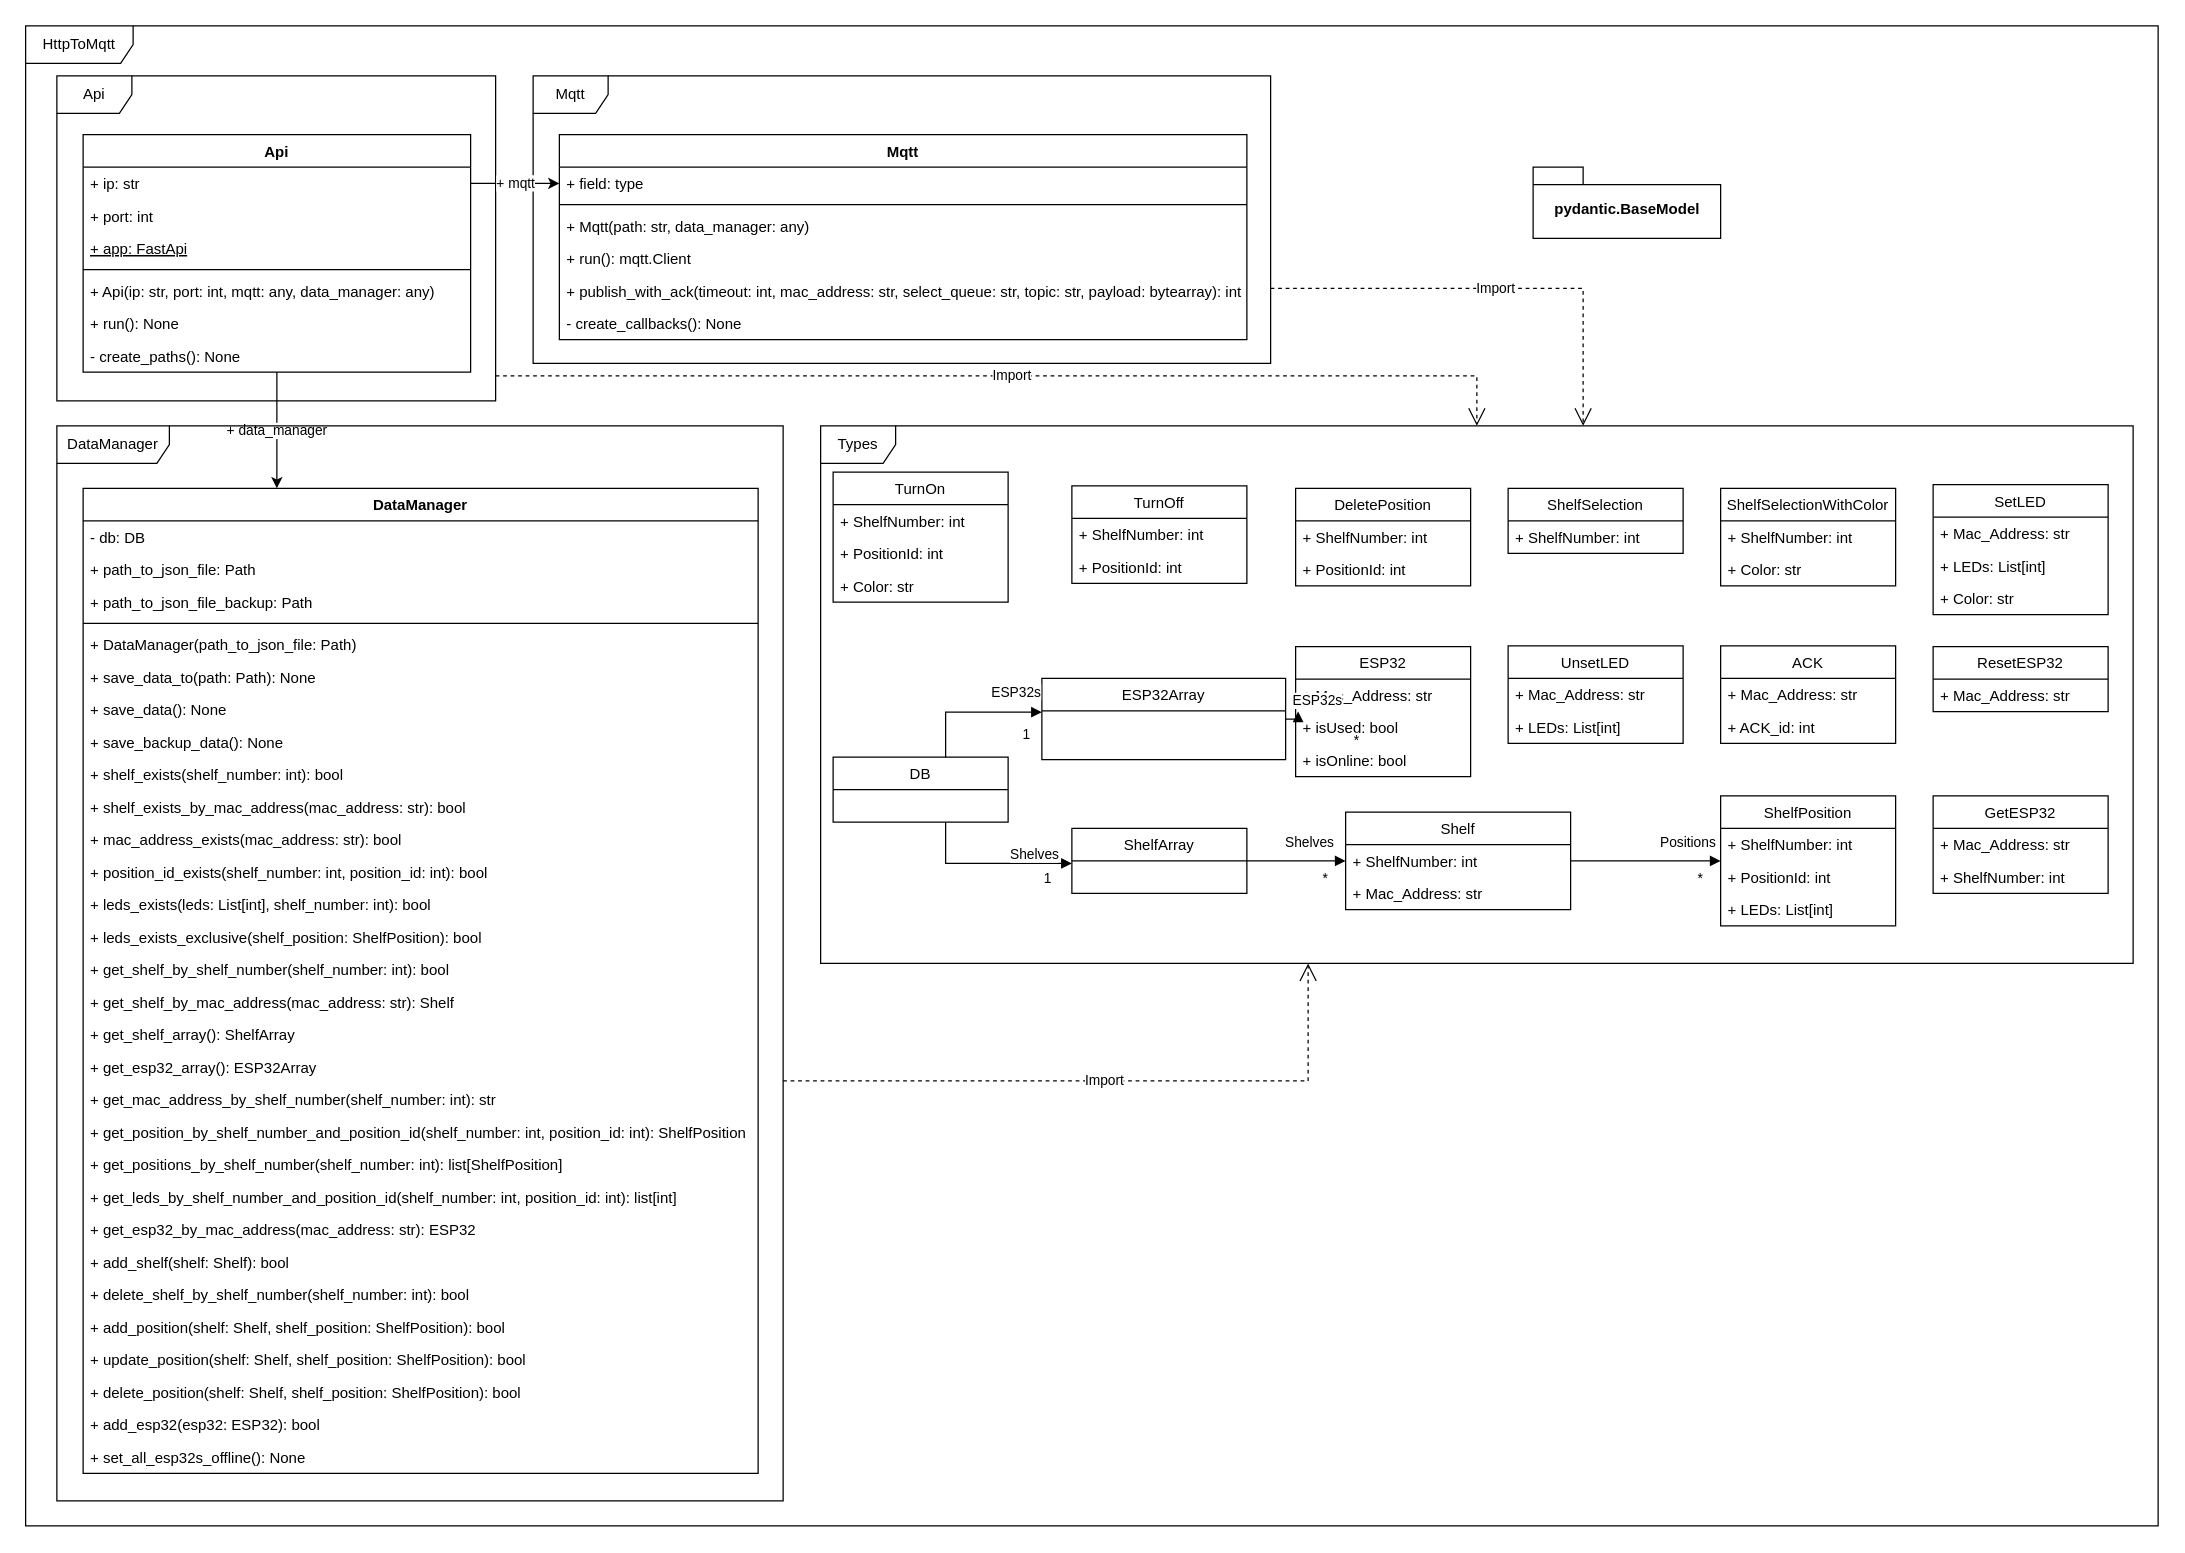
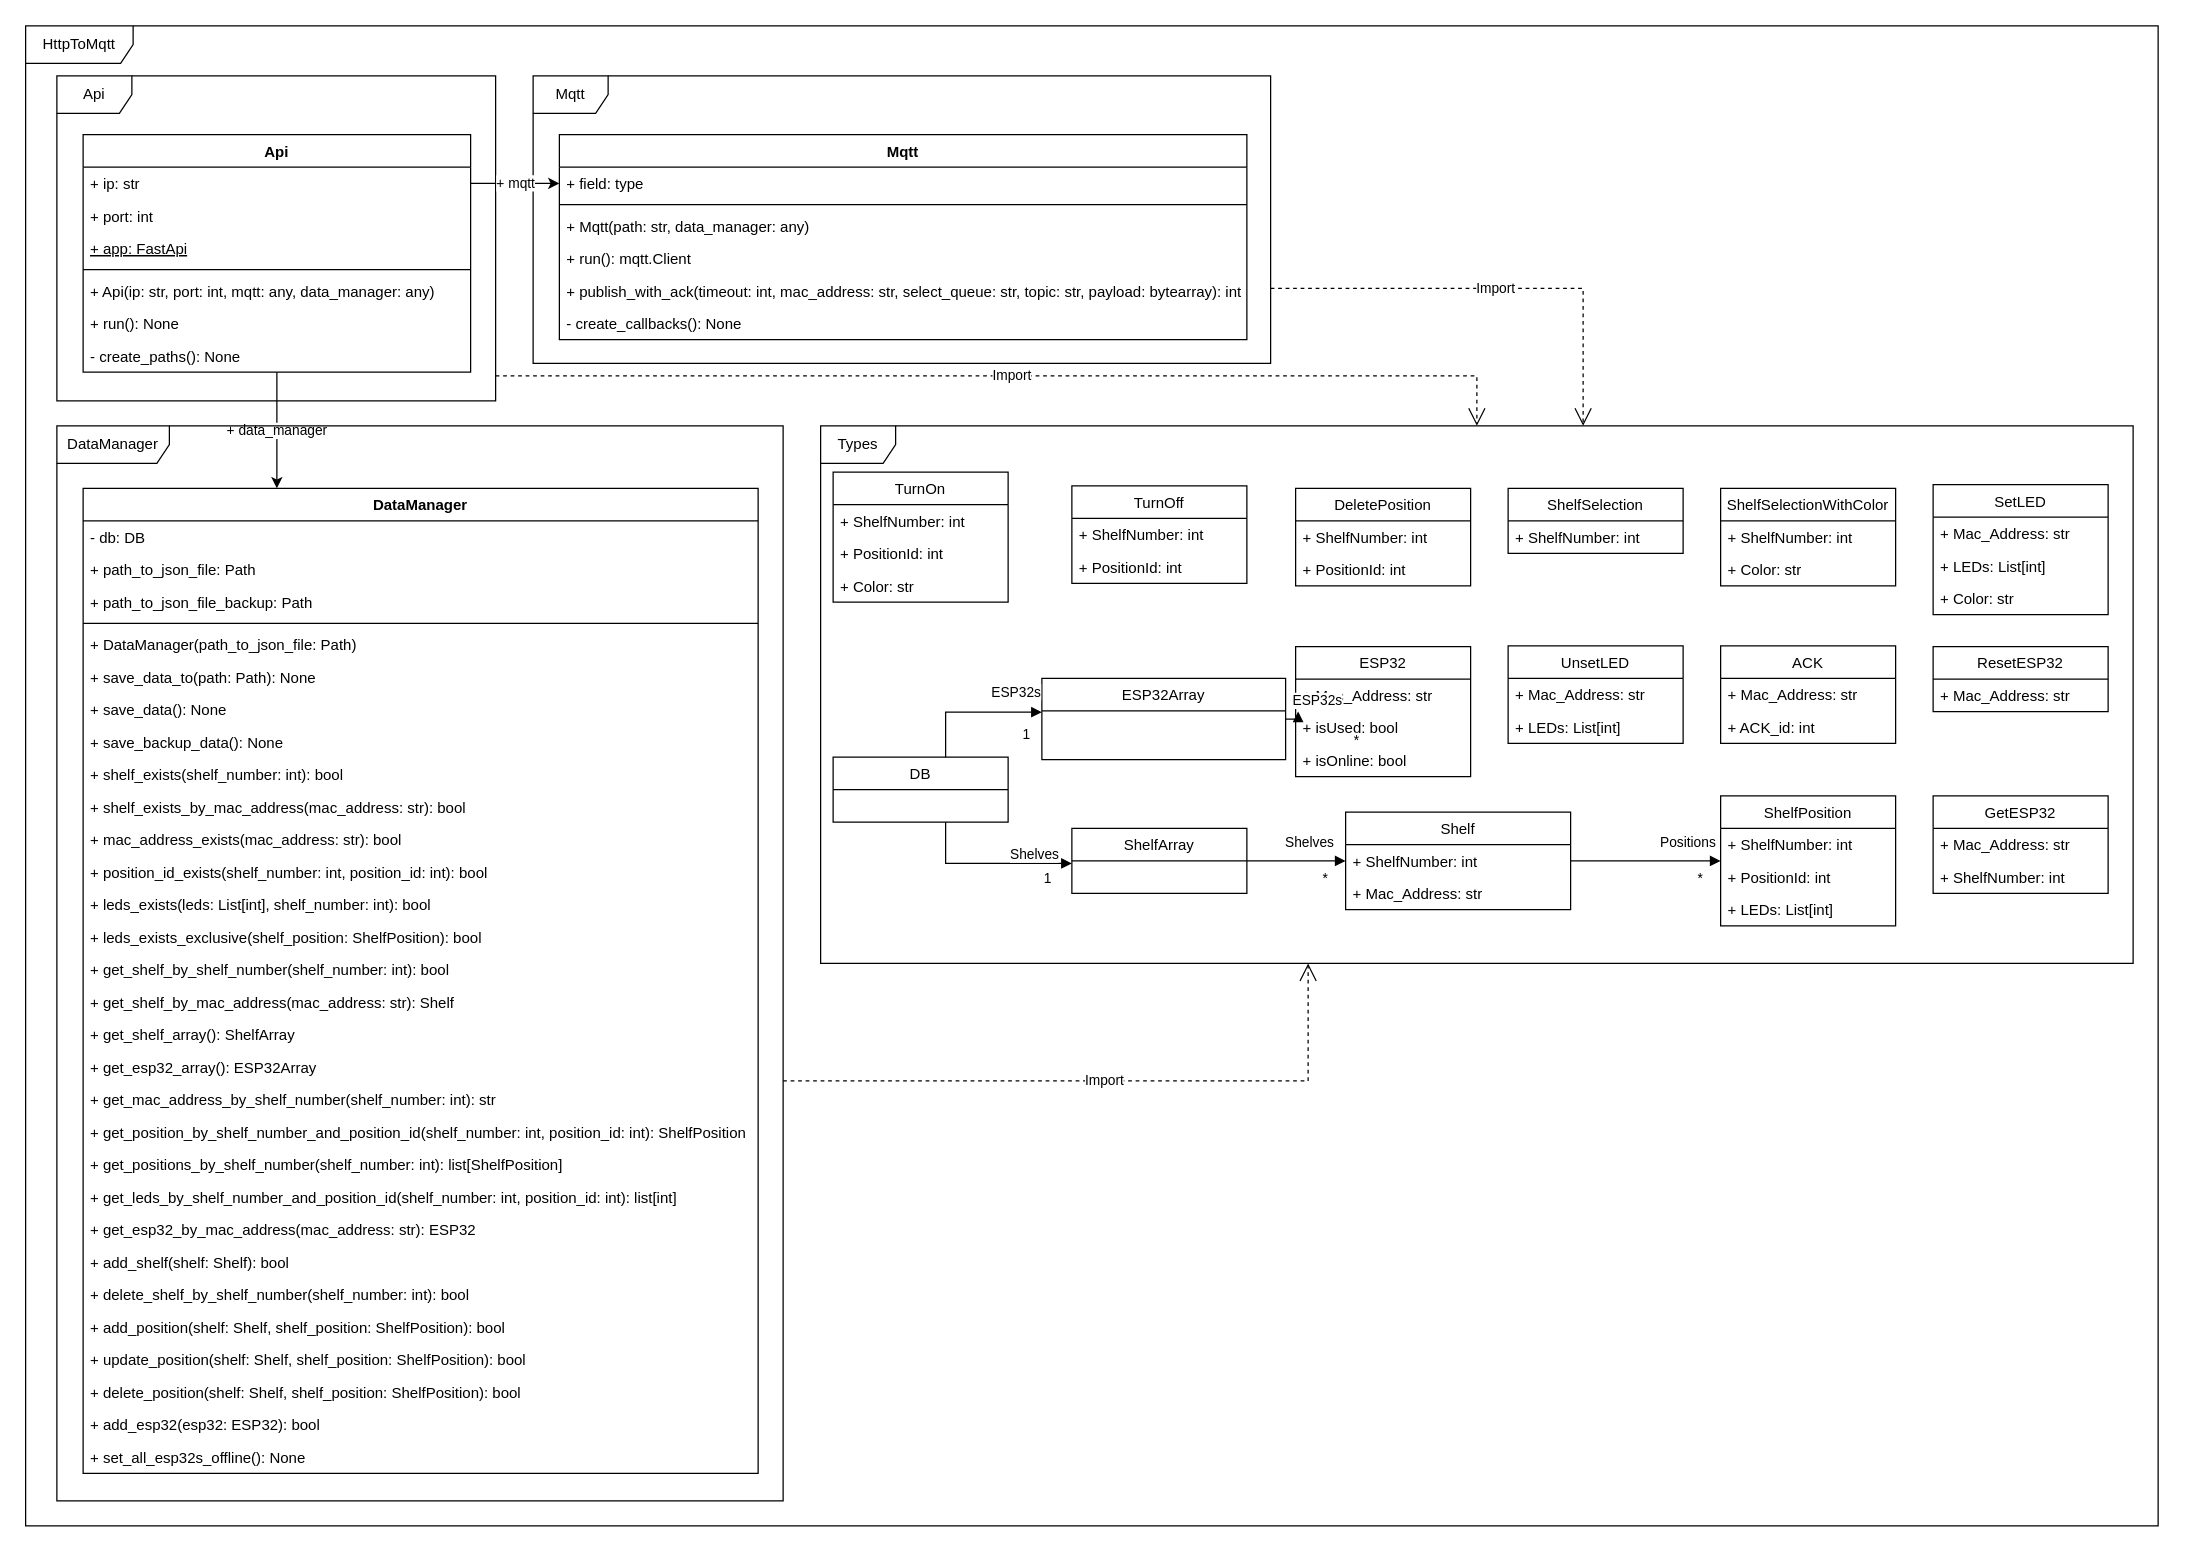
node "pydantic.BaseModel": removed
